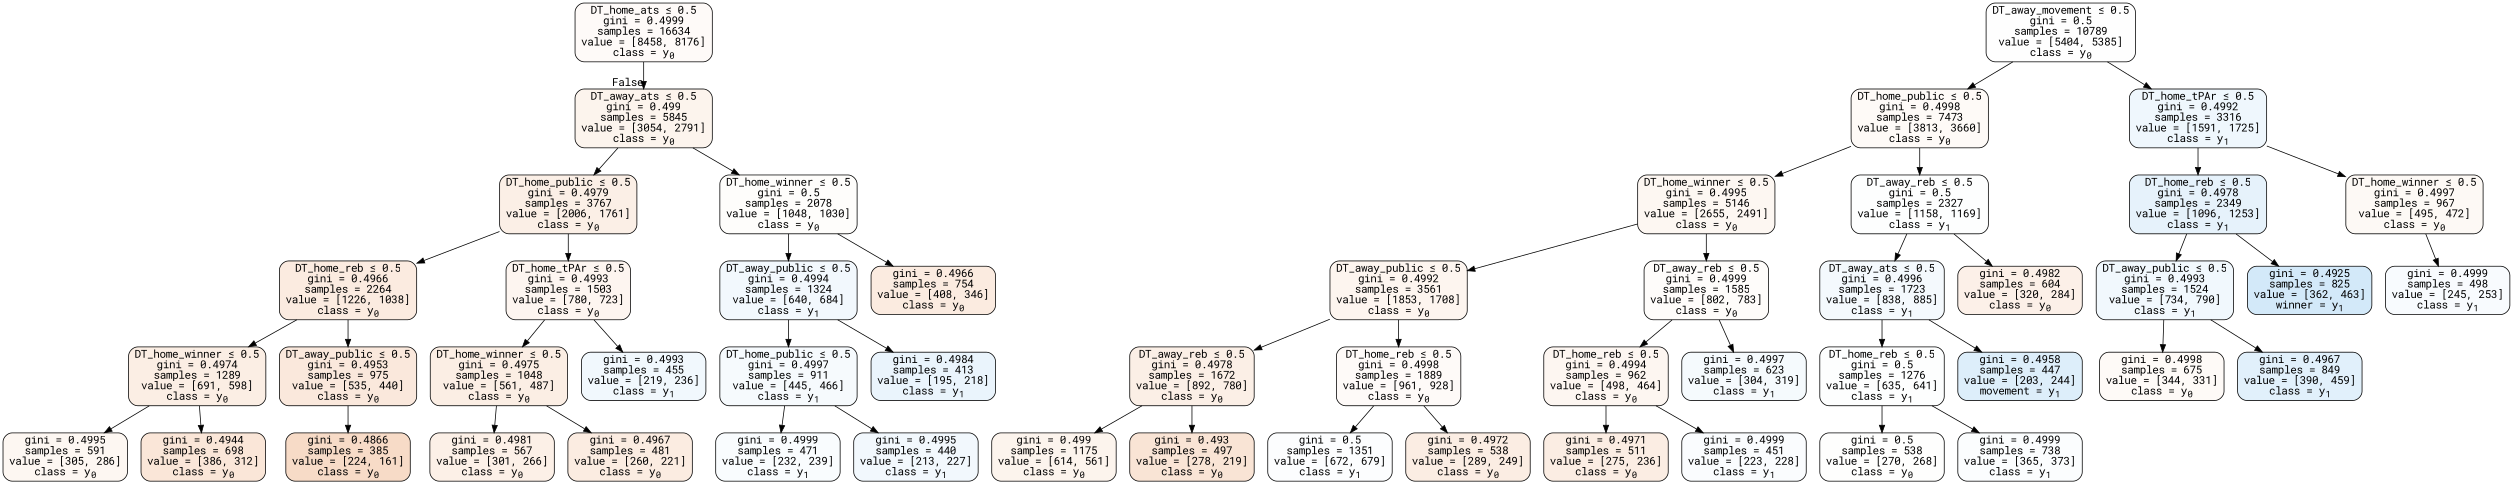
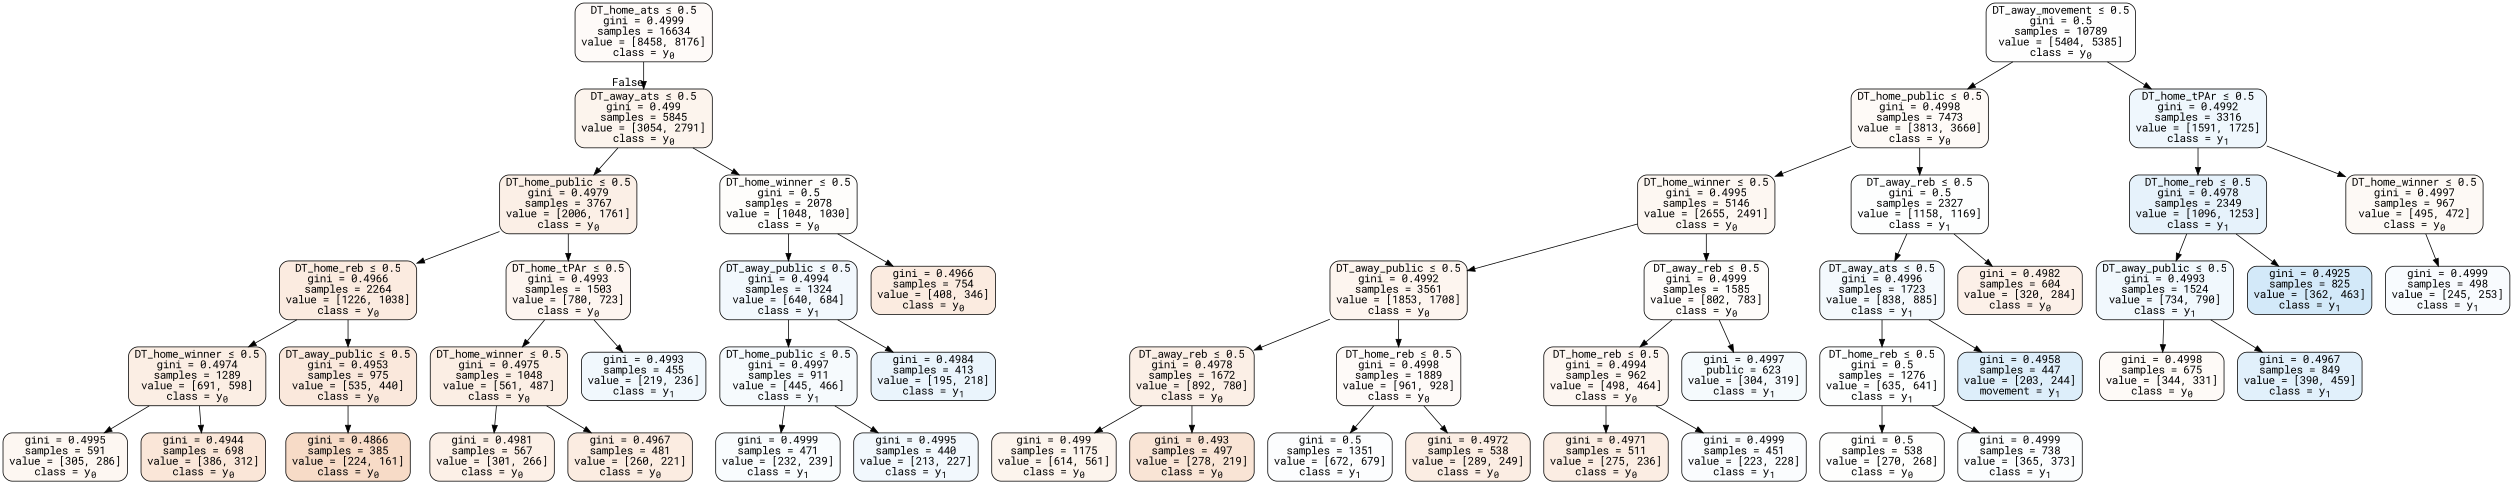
node "gini = 0.4925": text "winner = y" -> "class = y"
node "gini = 0.4997": text "samples = 623" -> "public = 623"
